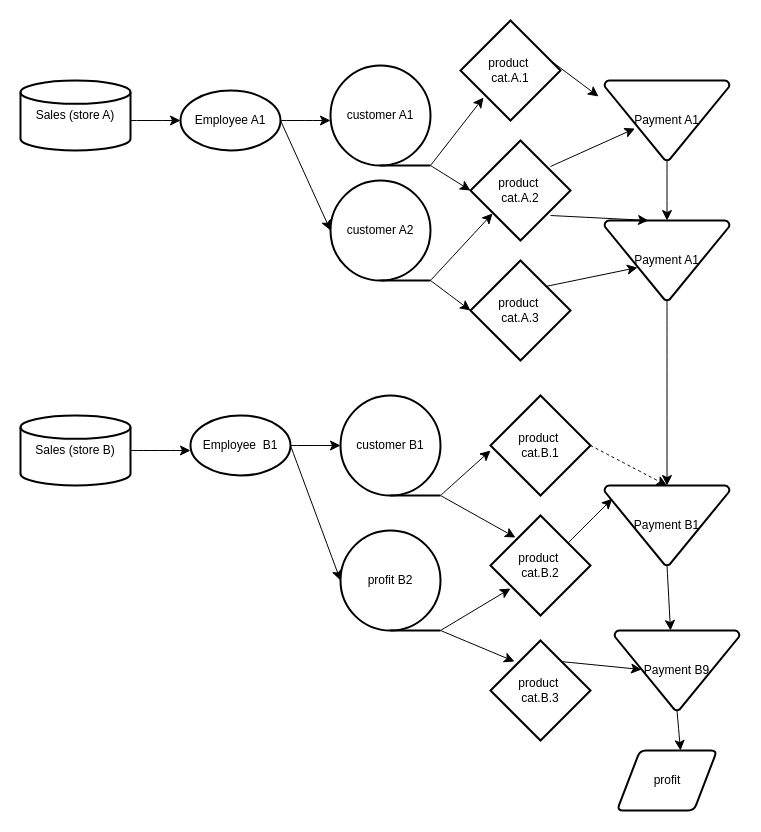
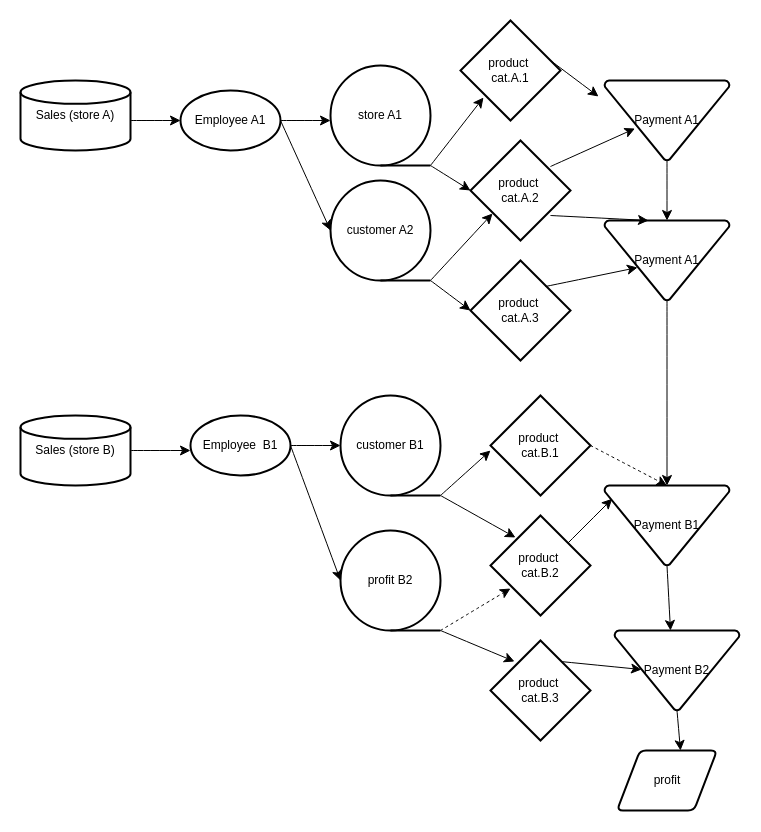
node "customer A1": label "customer A1" -> "store A1"
edge "profit B2" -> "product cat.B.2": style solid -> dashed
node "Payment B9": label "Payment B9" -> "Payment B2"
